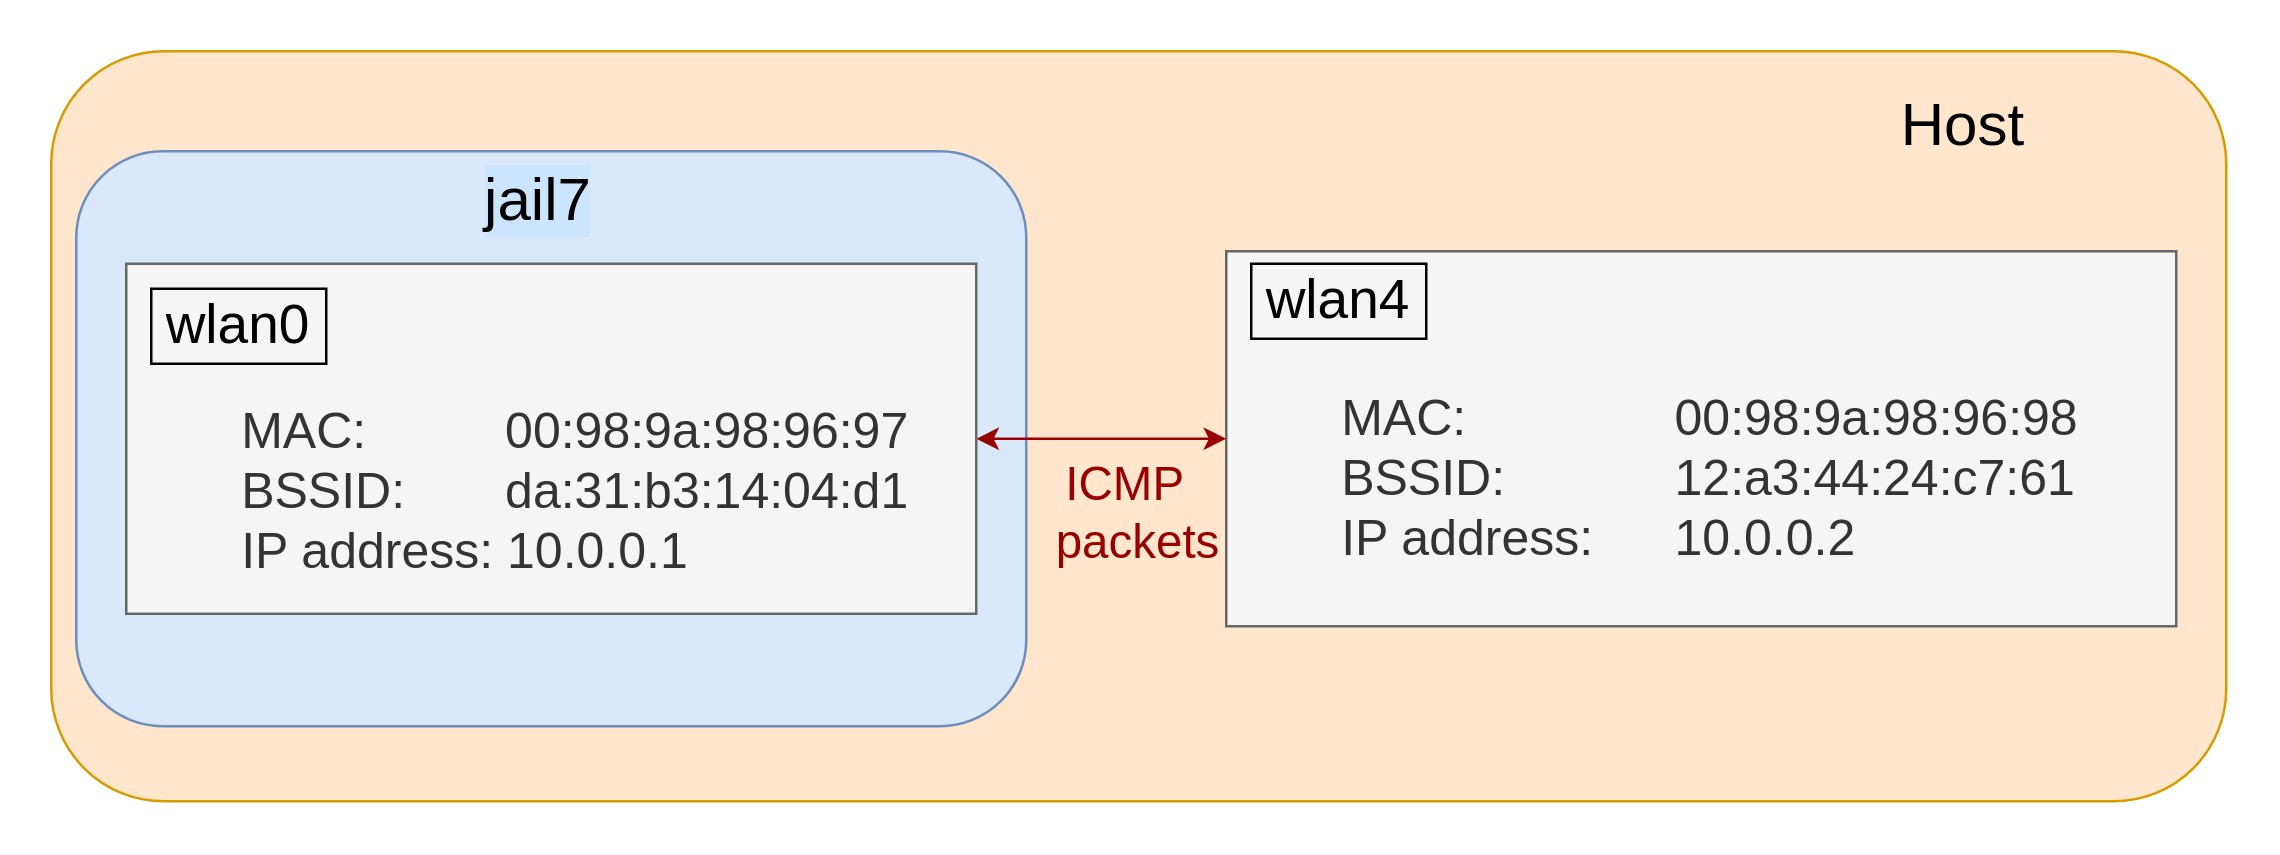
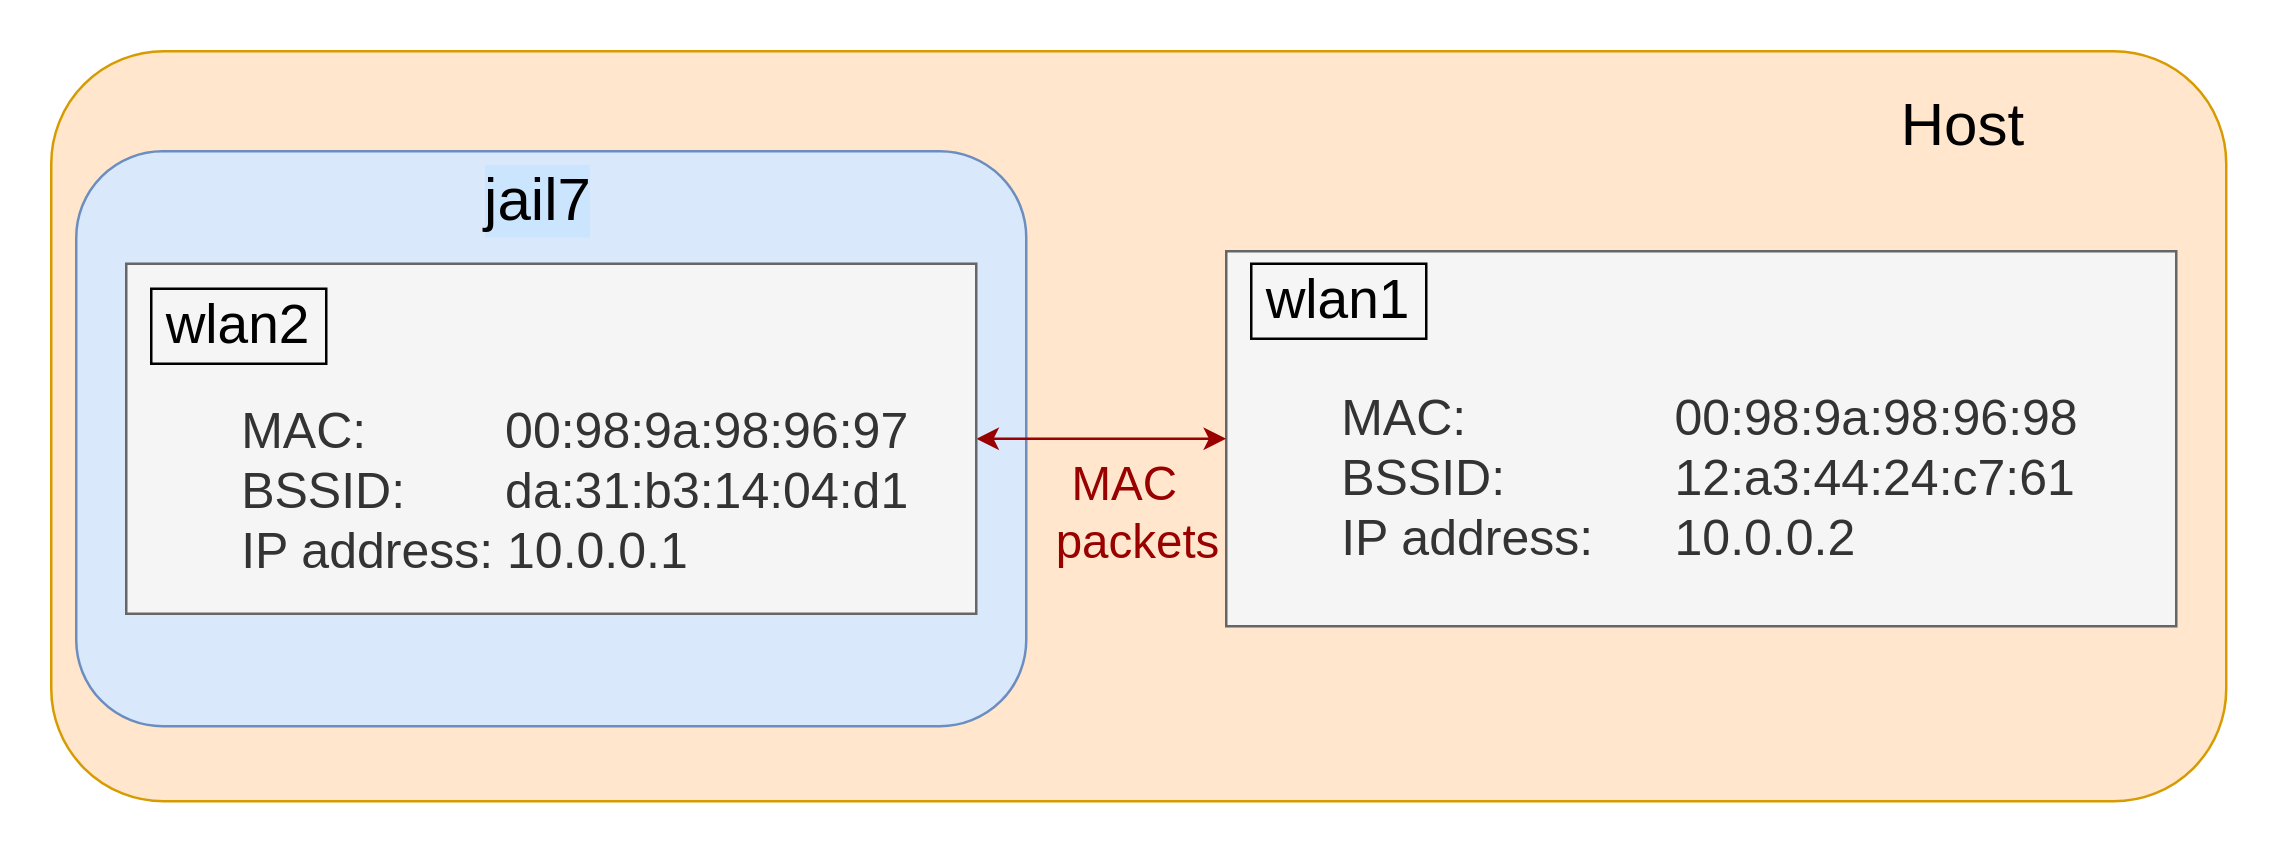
node "wlan4": label "wlan4" -> "wlan1"
node "wlan0": label "wlan0" -> "wlan2"
node "ICMP packets": label "ICMP packets" -> "MAC packets"
